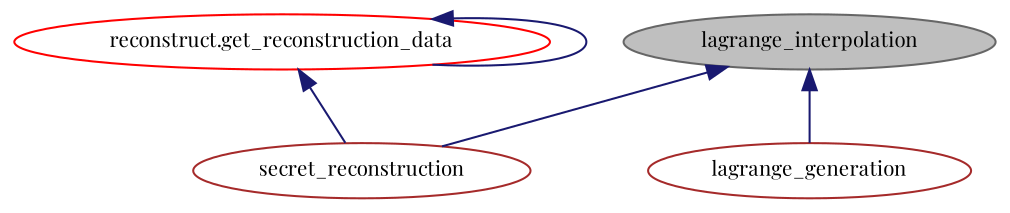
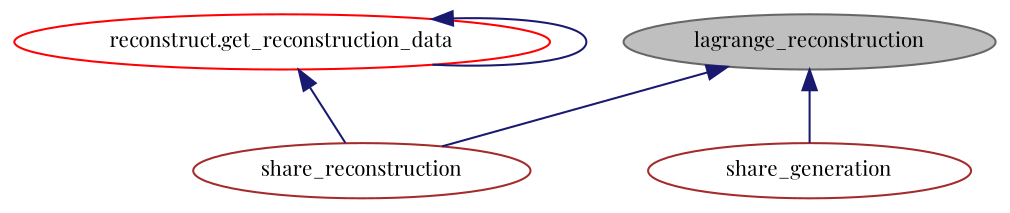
node "lagrange_interpolation": label "lagrange_interpolation" -> "lagrange_reconstruction"
node "secret_reconstruction": label "secret_reconstruction" -> "share_reconstruction"
node "lagrange_generation": label "lagrange_generation" -> "share_generation"
